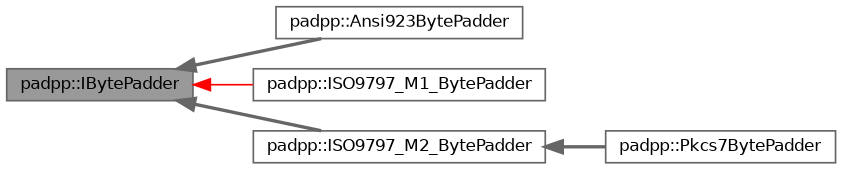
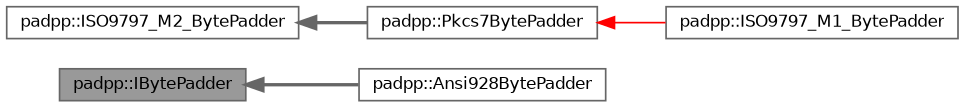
node "padpp::Ansi923BytePadder": label "padpp::Ansi923BytePadder" -> "padpp::Ansi928BytePadder"
edge "padpp::ISO9797_M1_BytePadder" -> "padpp::IBytePadder": now "padpp::ISO9797_M1_BytePadder" -> "padpp::Pkcs7BytePadder"
edge "padpp::ISO9797_M2_BytePadder" -> "padpp::IBytePadder": removed
